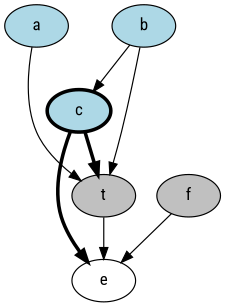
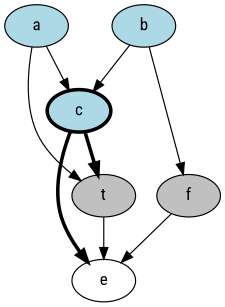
edge "a" -> "c": added
edge "b" -> "t": now "b" -> "f"
